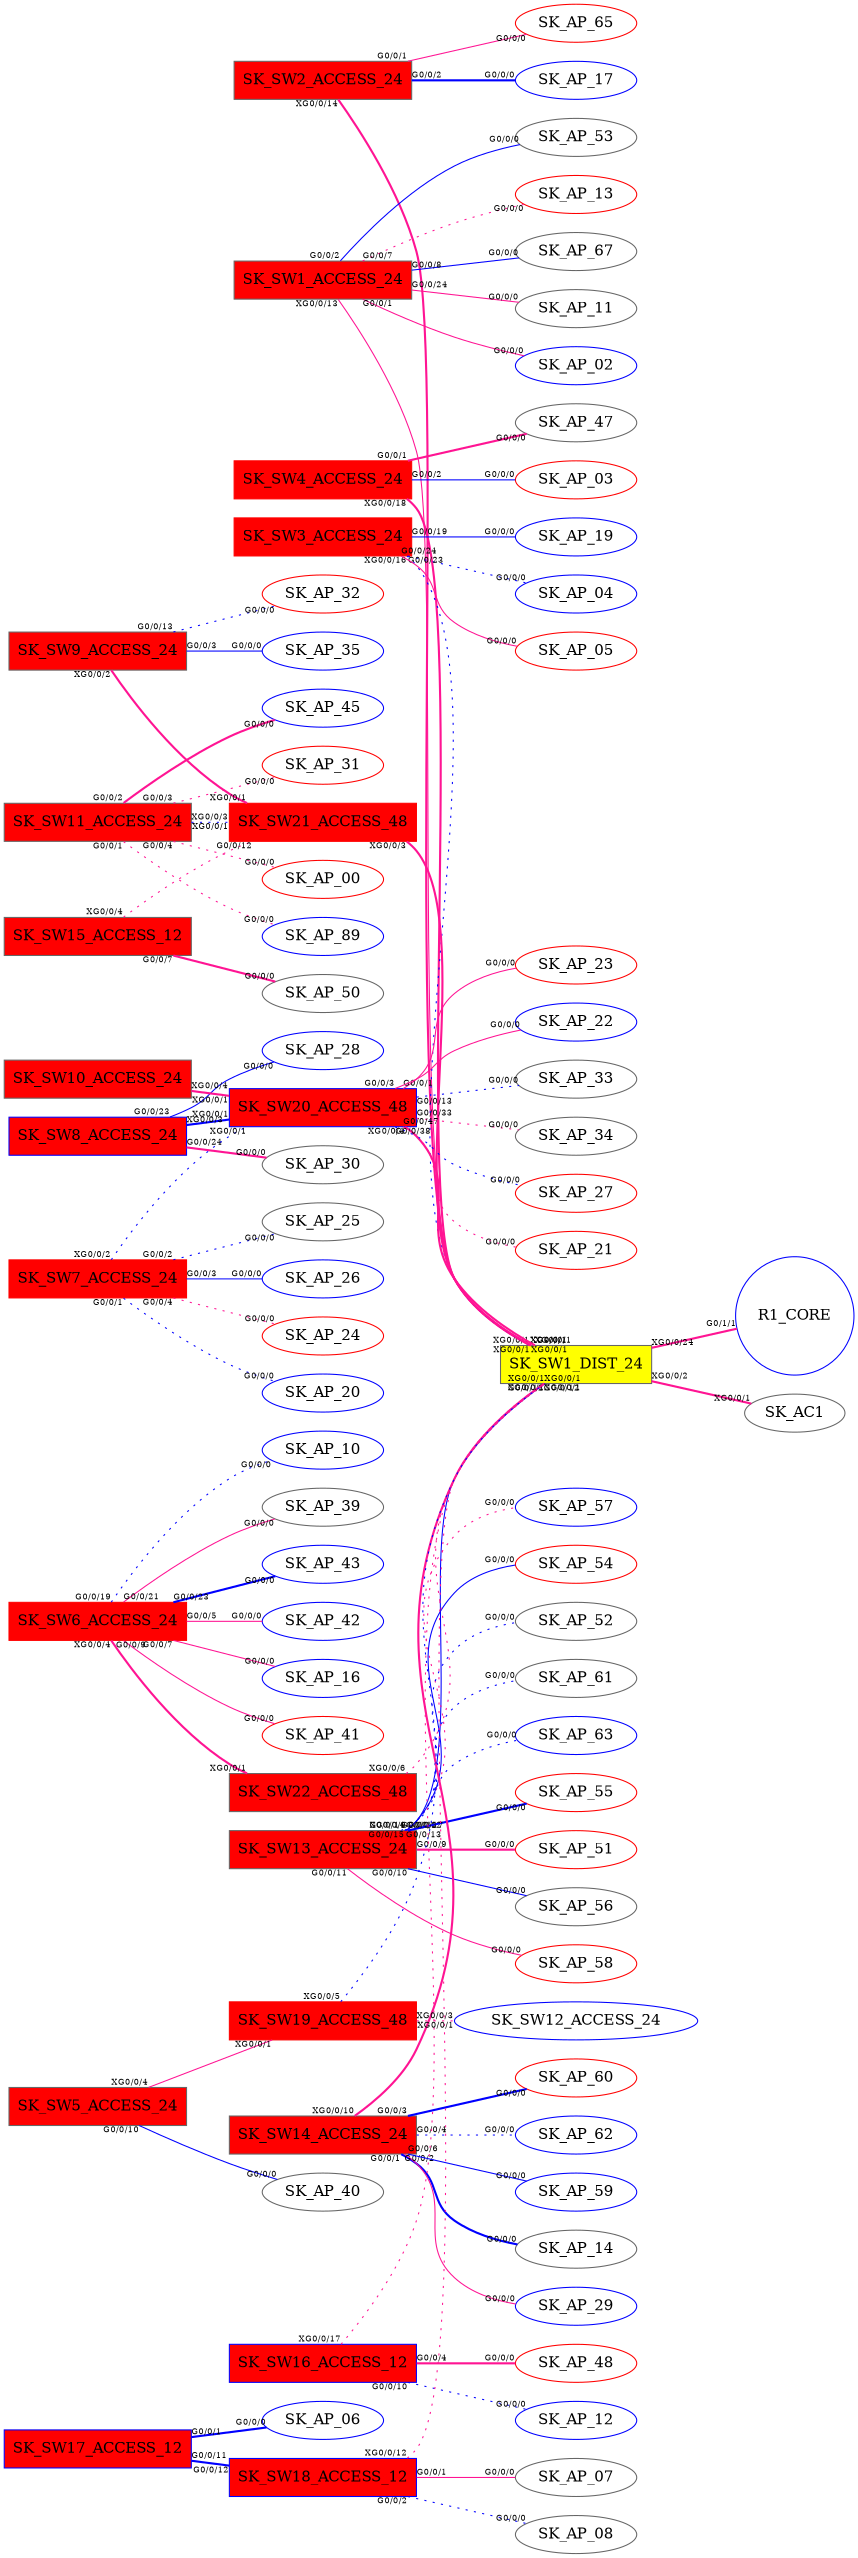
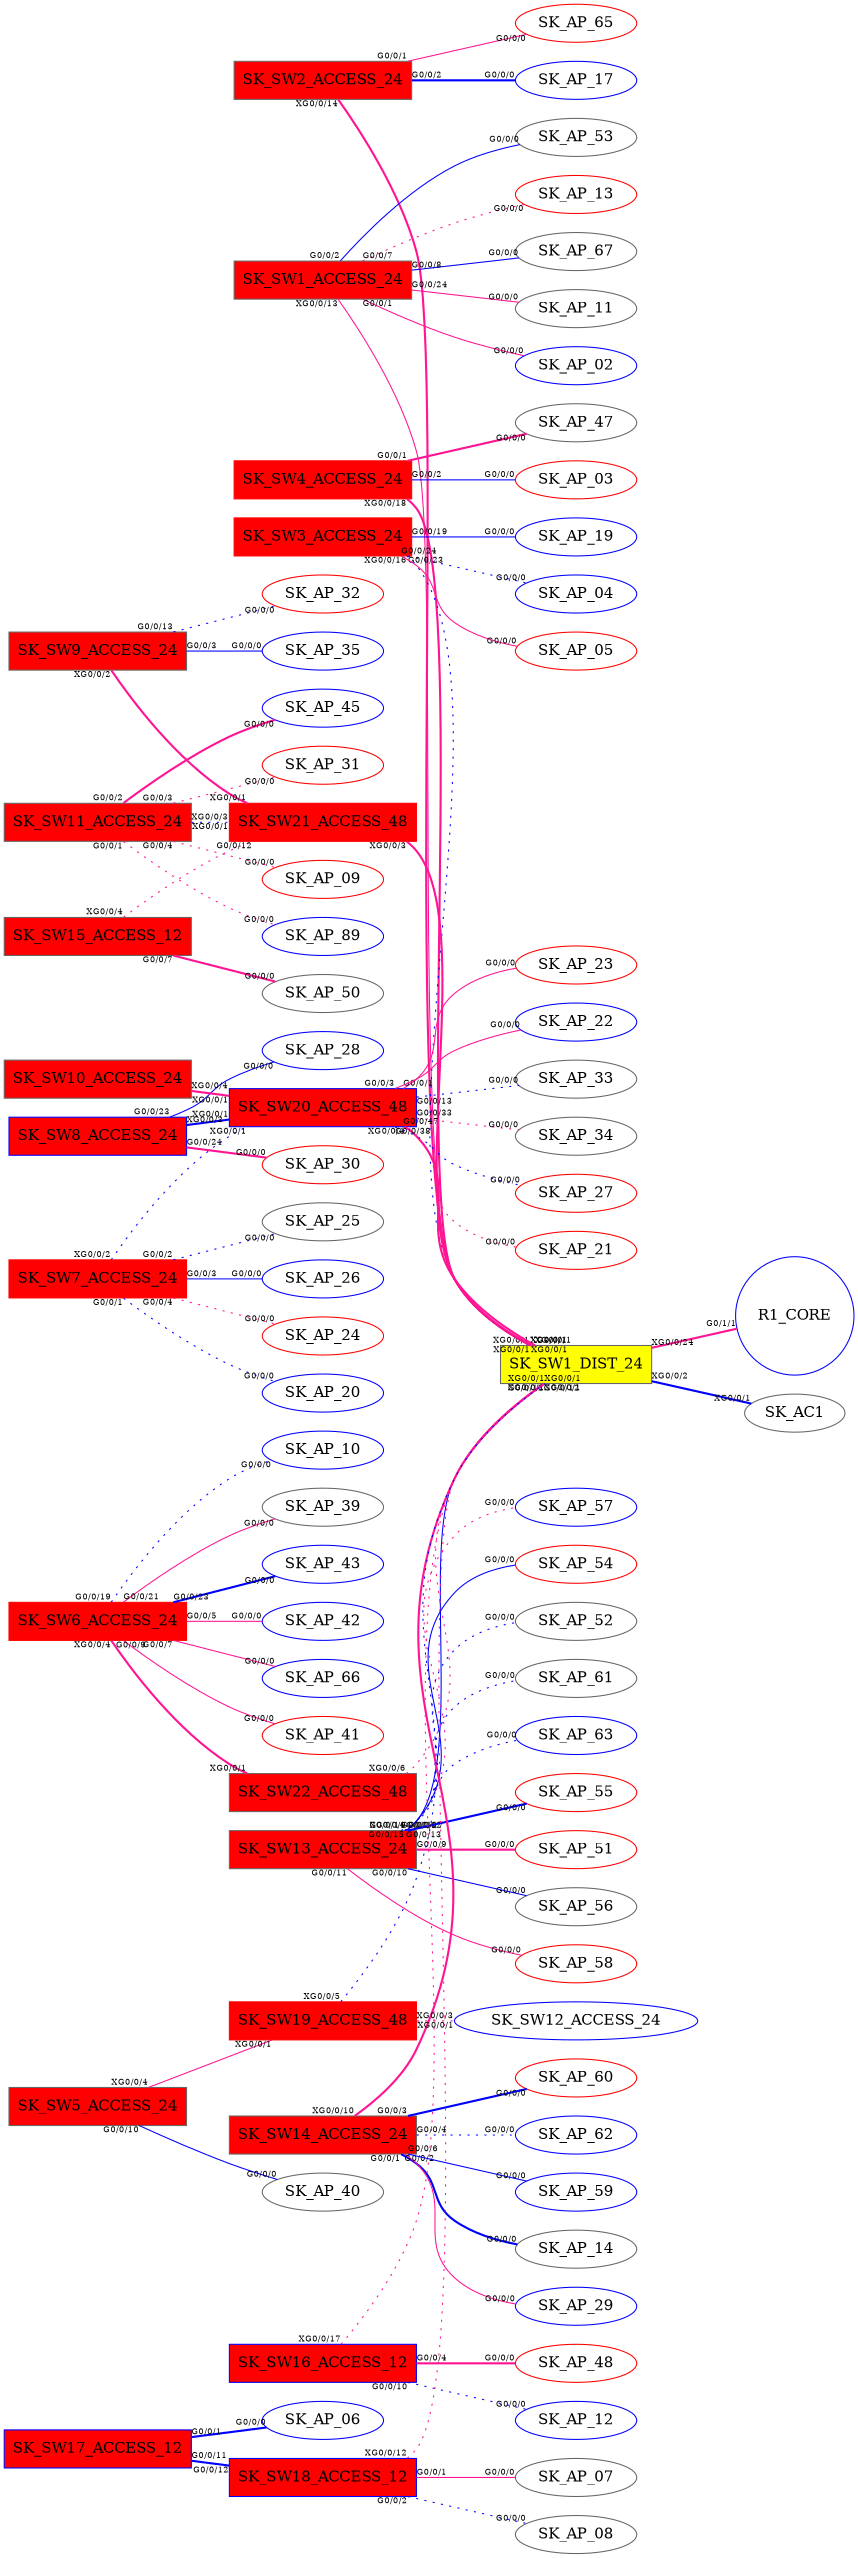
node "SK_AP_00": label "SK_AP_00" -> "SK_AP_09"
node "SK_AP_30": color gray40 -> red
edge "SK_SW1_DIST_24" -- "SK_AC1": color deeppink -> blue
node "SK_AP_16": label "SK_AP_16" -> "SK_AP_66"
